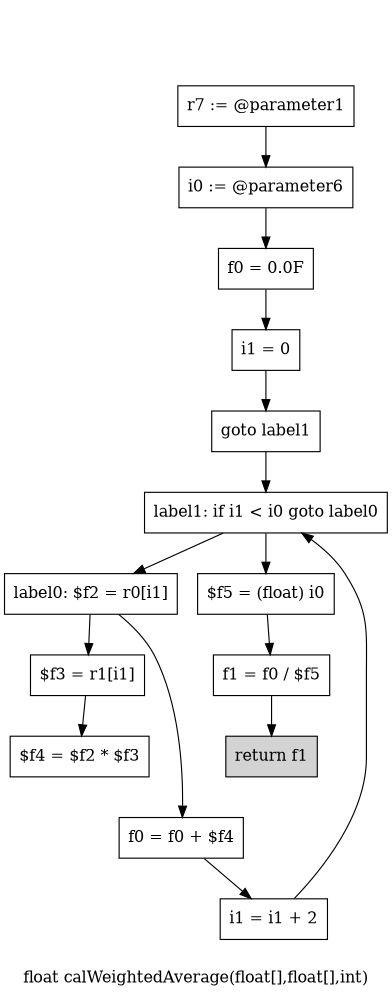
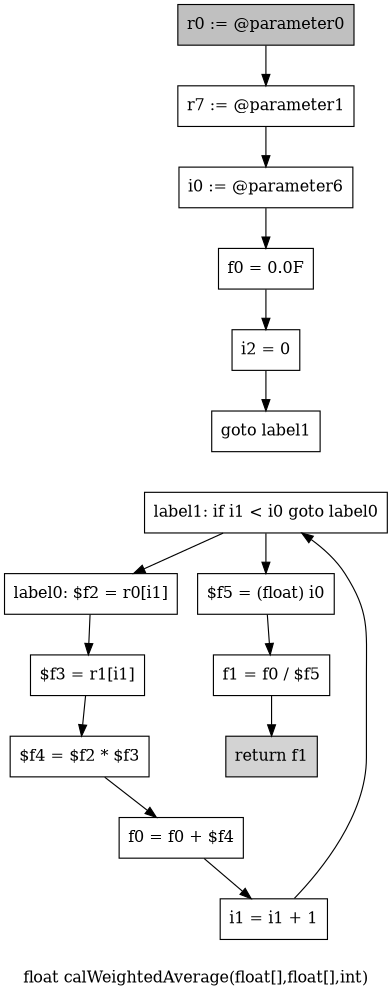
node "r0 := @parameter0": added
node "i1 = 0": label "i1 = 0" -> "i2 = 0"
edge "goto label1" -> "label1: if i1 < i0 goto label0": removed
edge "label0: $f2 = r0[i1]" -> "f0 = f0 + $f4": now "$f4 = $f2 * $f3" -> "f0 = f0 + $f4"
node "i1 = i1 + 2": label "i1 = i1 + 2" -> "i1 = i1 + 1"
